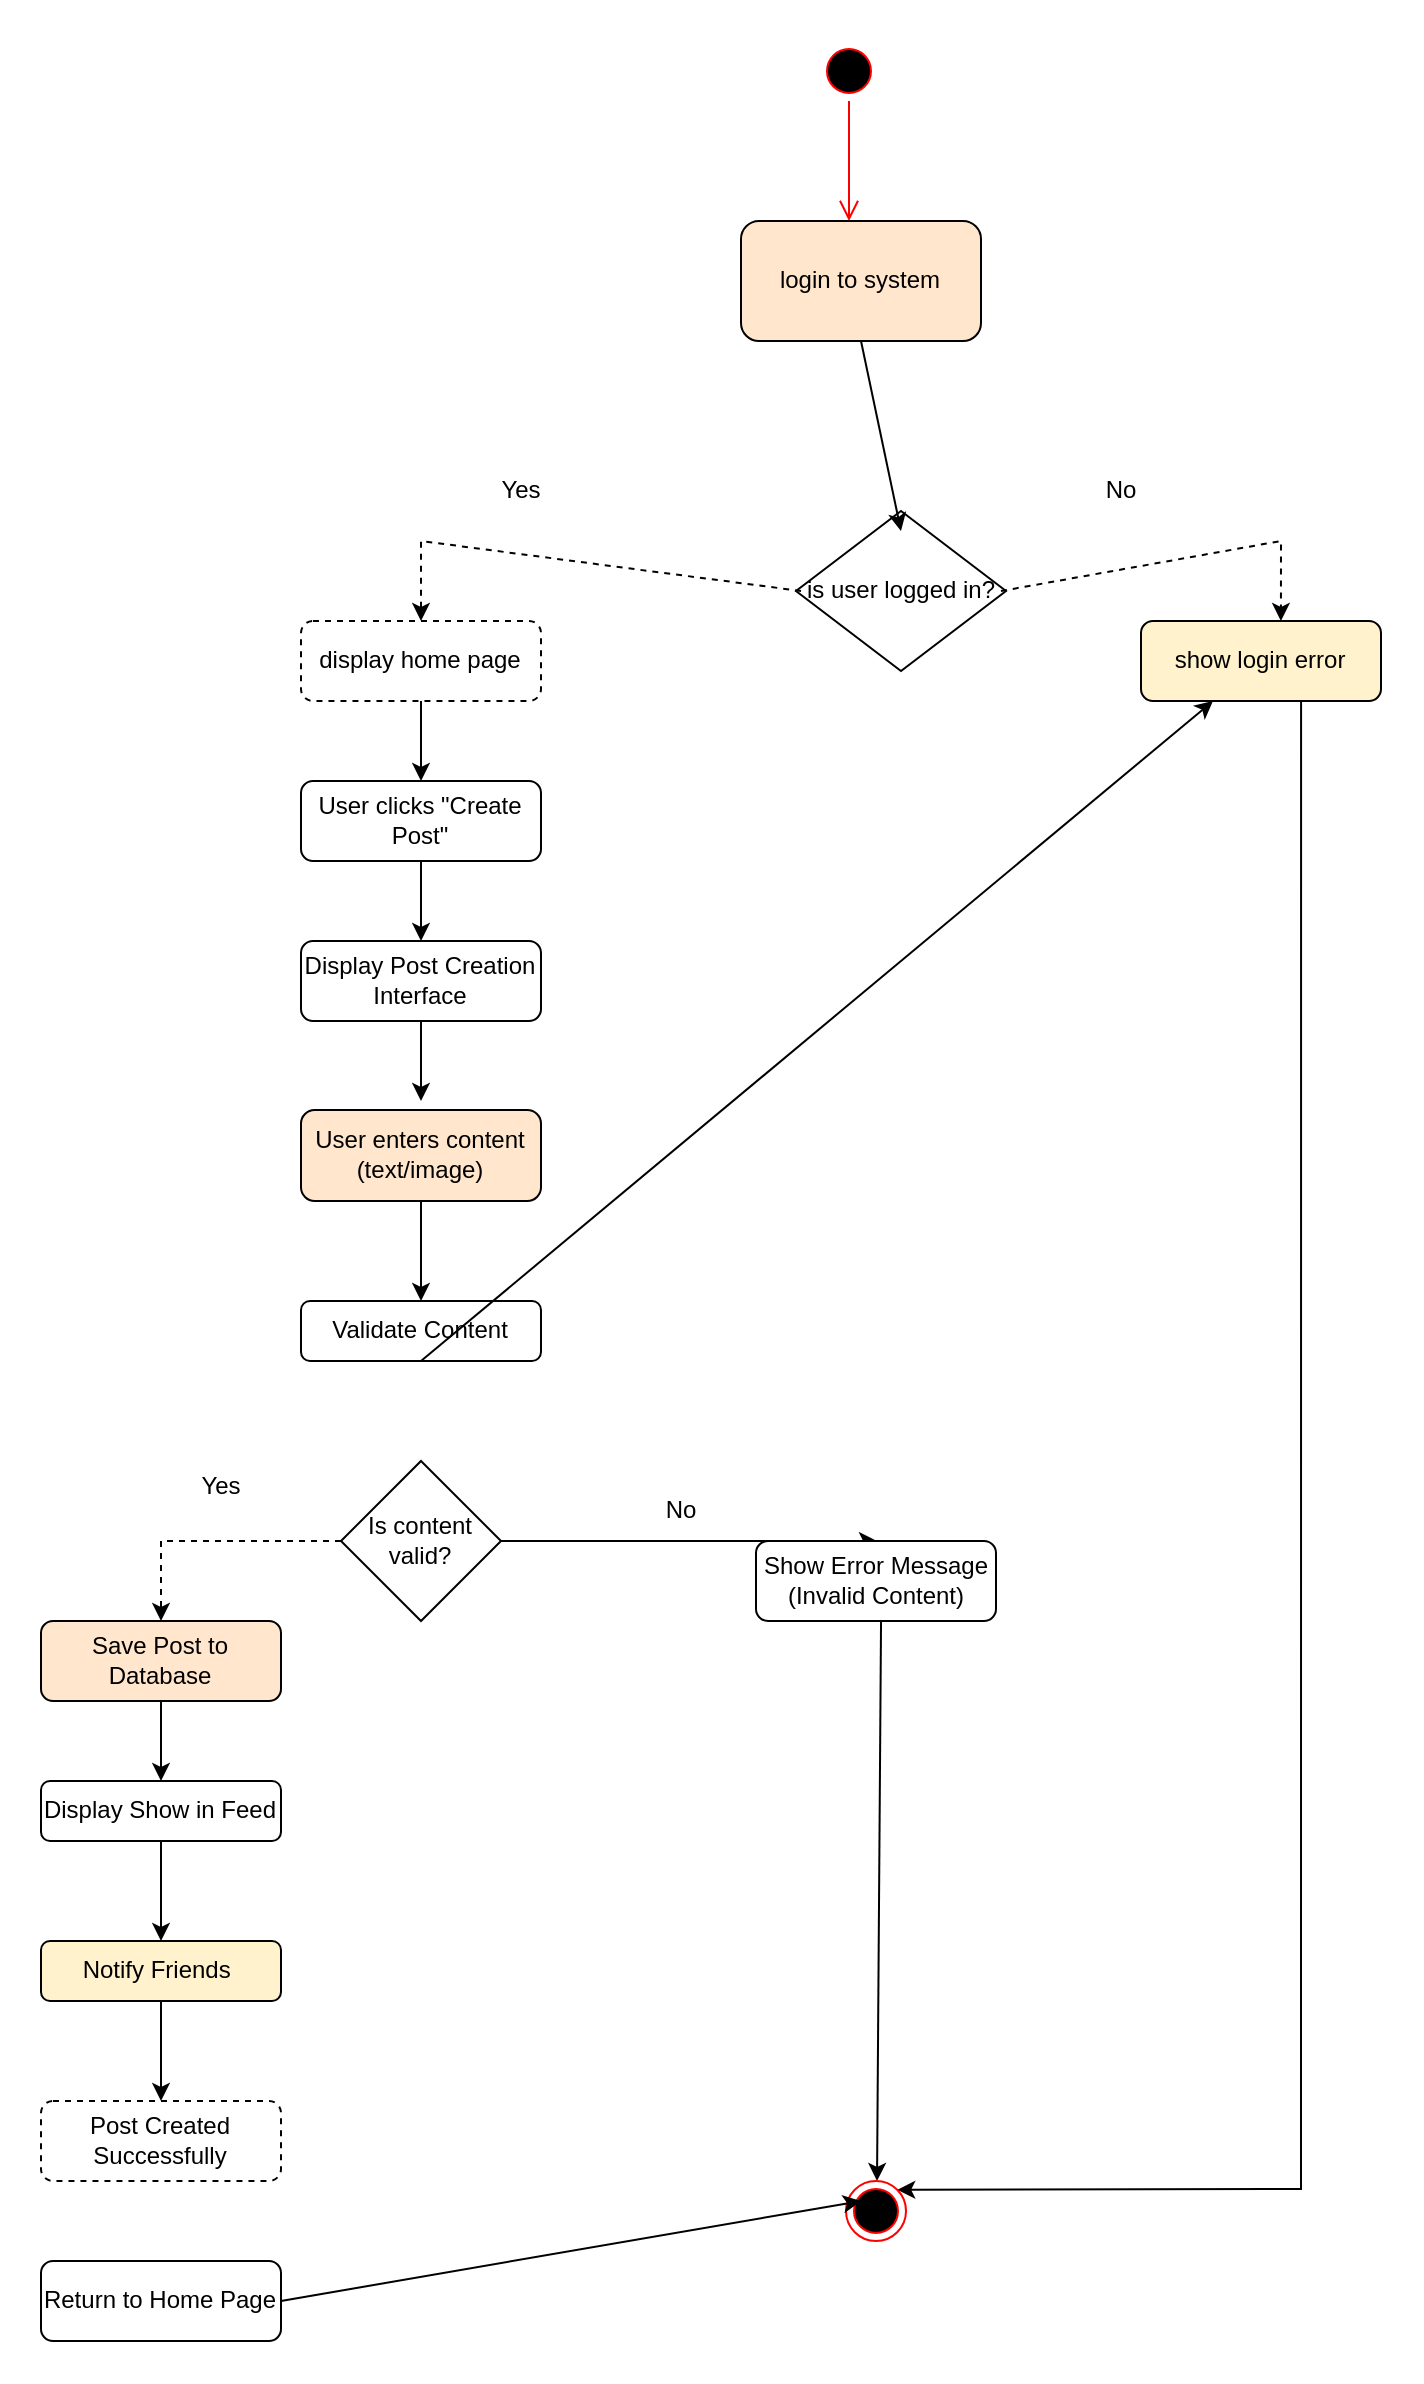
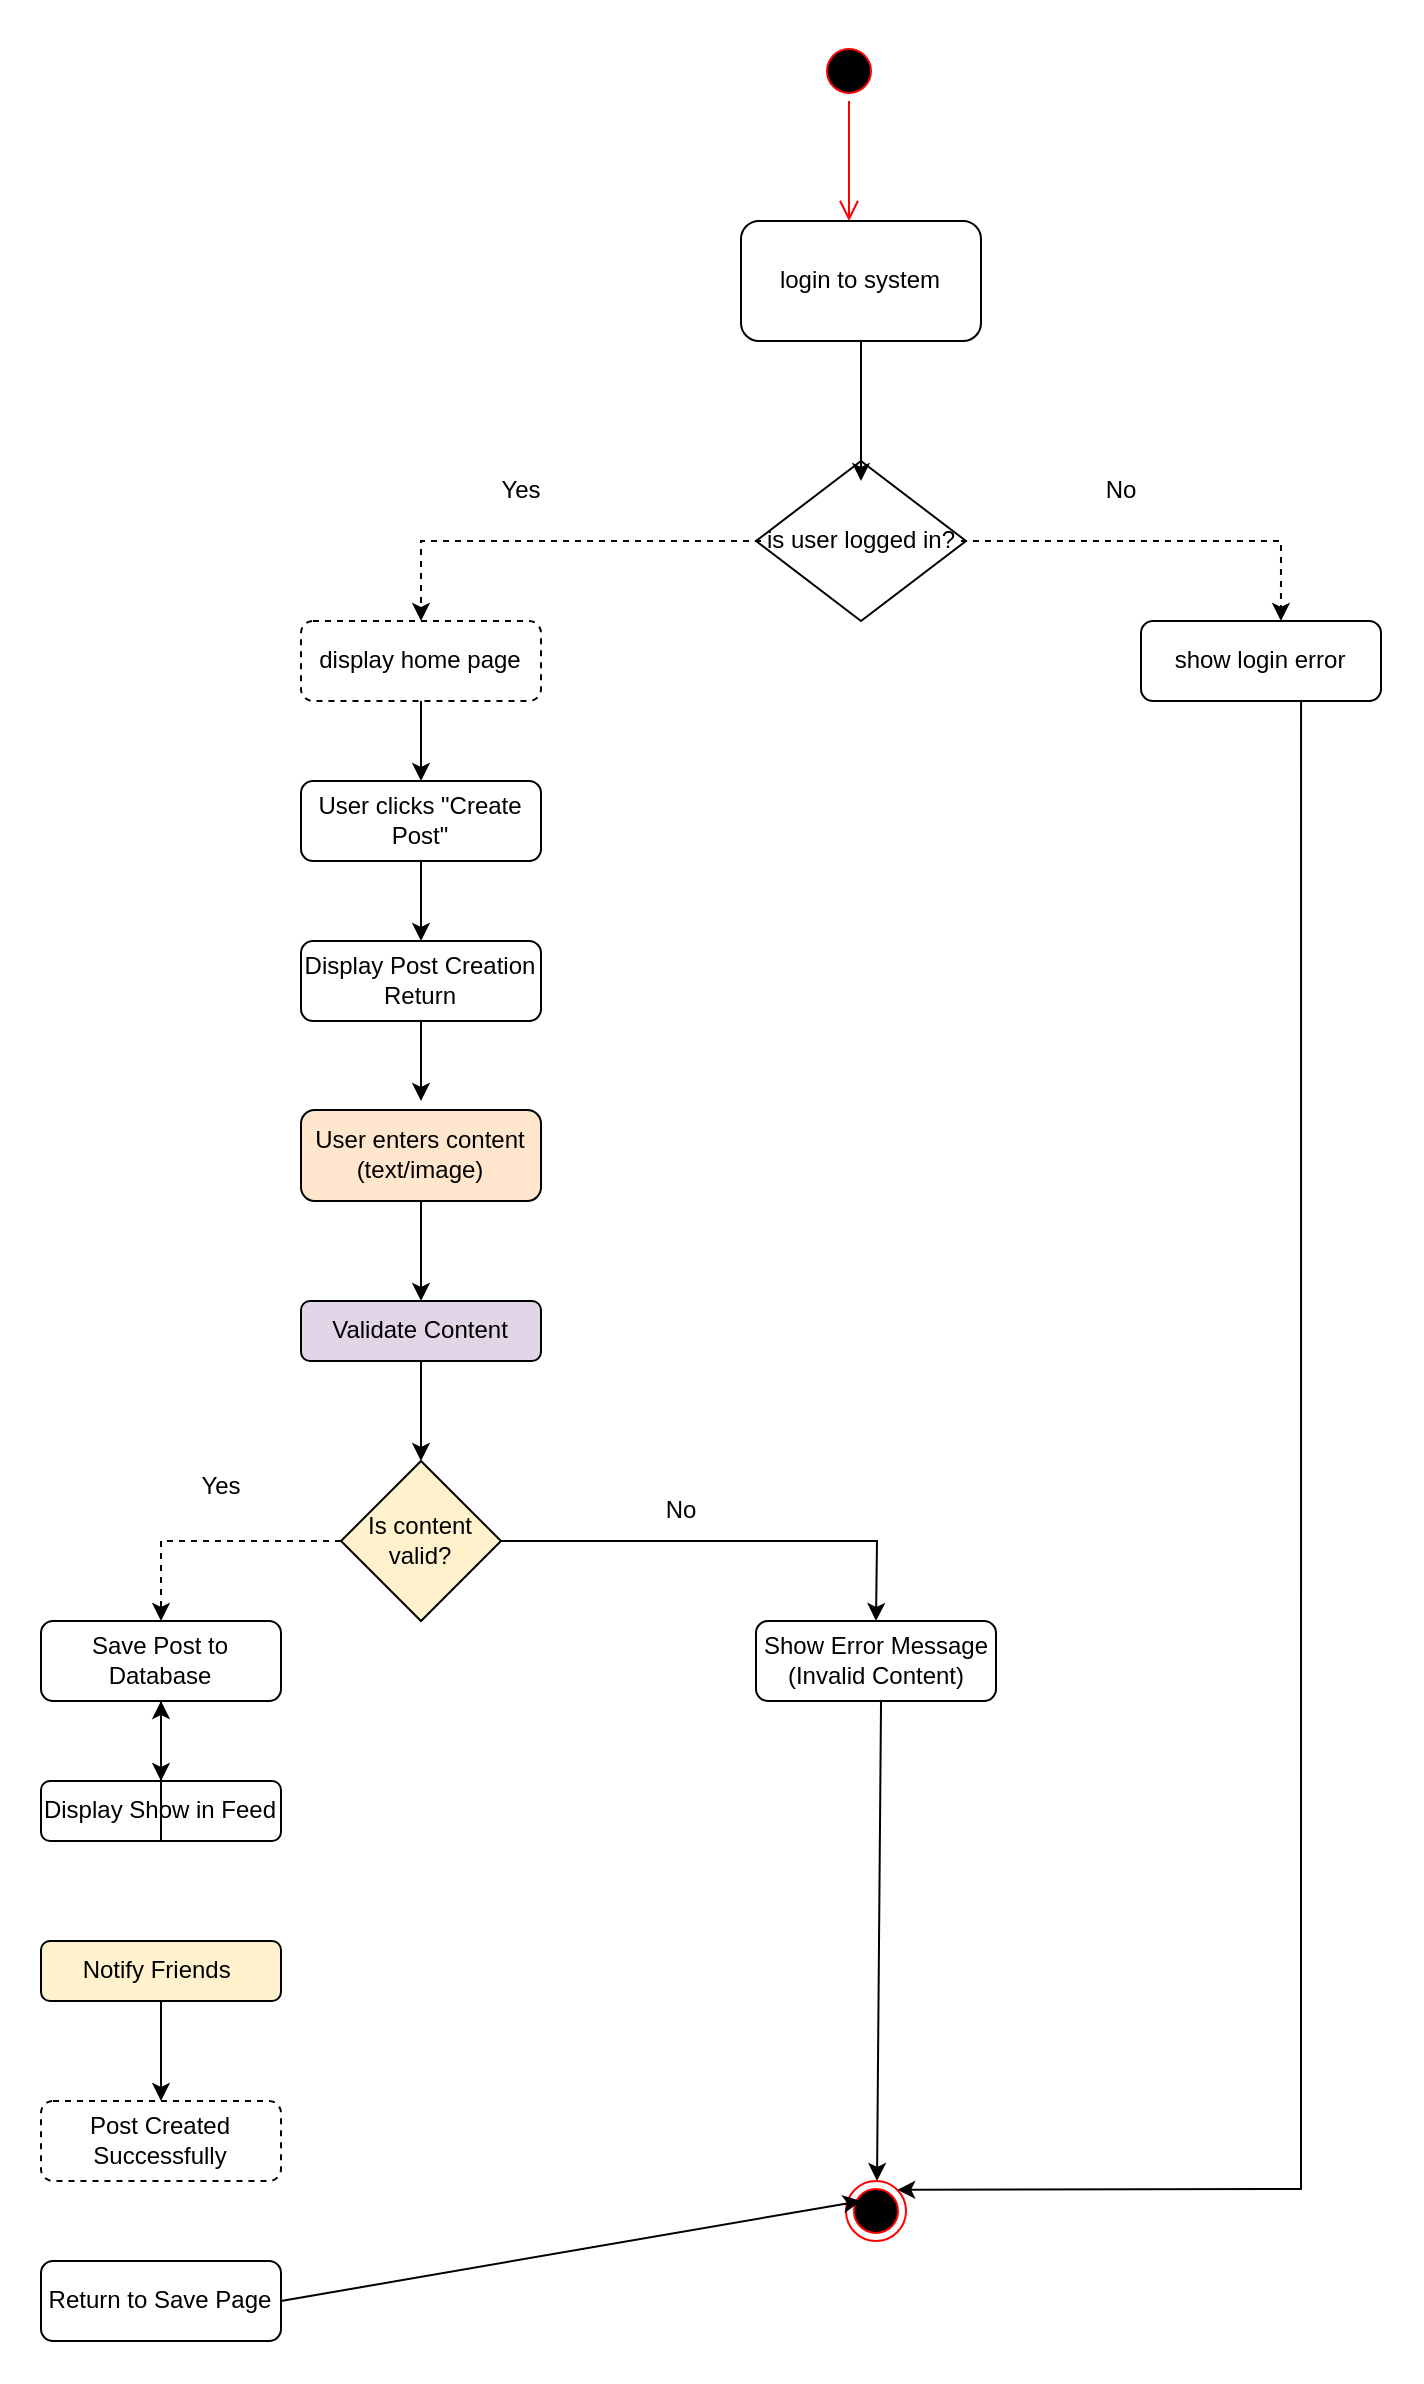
node "login to system": fillcolor #ffe6cc -> #ffffff
node "is user logged in?": moved (901, 591) -> (861, 541)
node "show login error": fillcolor #fff2cc -> #ffffff
node "Display Post Creation Interface": label "Display Post Creation Interface" -> "Display Post Creation Return"
edge "Validate Content" -> "show login error": now "Validate Content" -> "Is content valid?"
node "Validate Content": fillcolor #ffffff -> #e1d5e7
node "Is content valid?": fillcolor #ffffff -> #fff2cc
node "Show Error Message (Invalid Content)": moved (876, 1581) -> (876, 1661)
node "Save Post to Database": fillcolor #ffe6cc -> #ffffff
edge "Display Show in Feed" -> "Notify Friends": now "Display Show in Feed" -> "Save Post to Database"
node "Return to Home Page": label "Return to Home Page" -> "Return to Save Page"
